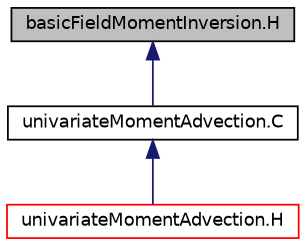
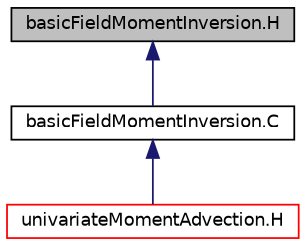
node "univariateMomentAdvection.C": label "univariateMomentAdvection.C" -> "basicFieldMomentInversion.C"
